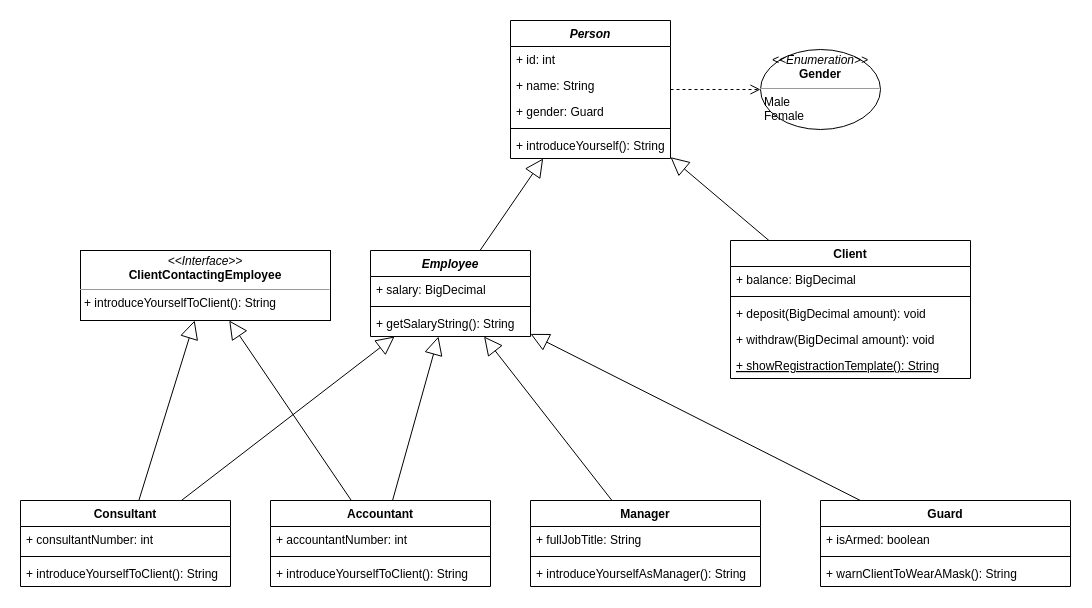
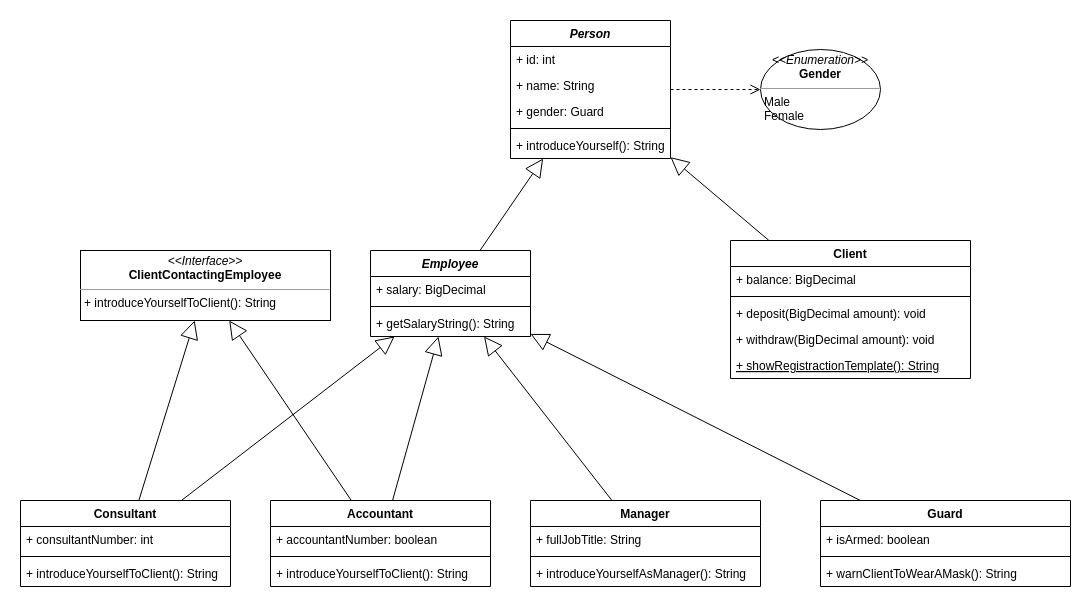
node "+ accountantNumber: int": label "+ accountantNumber: int" -> "+ accountantNumber: boolean"
